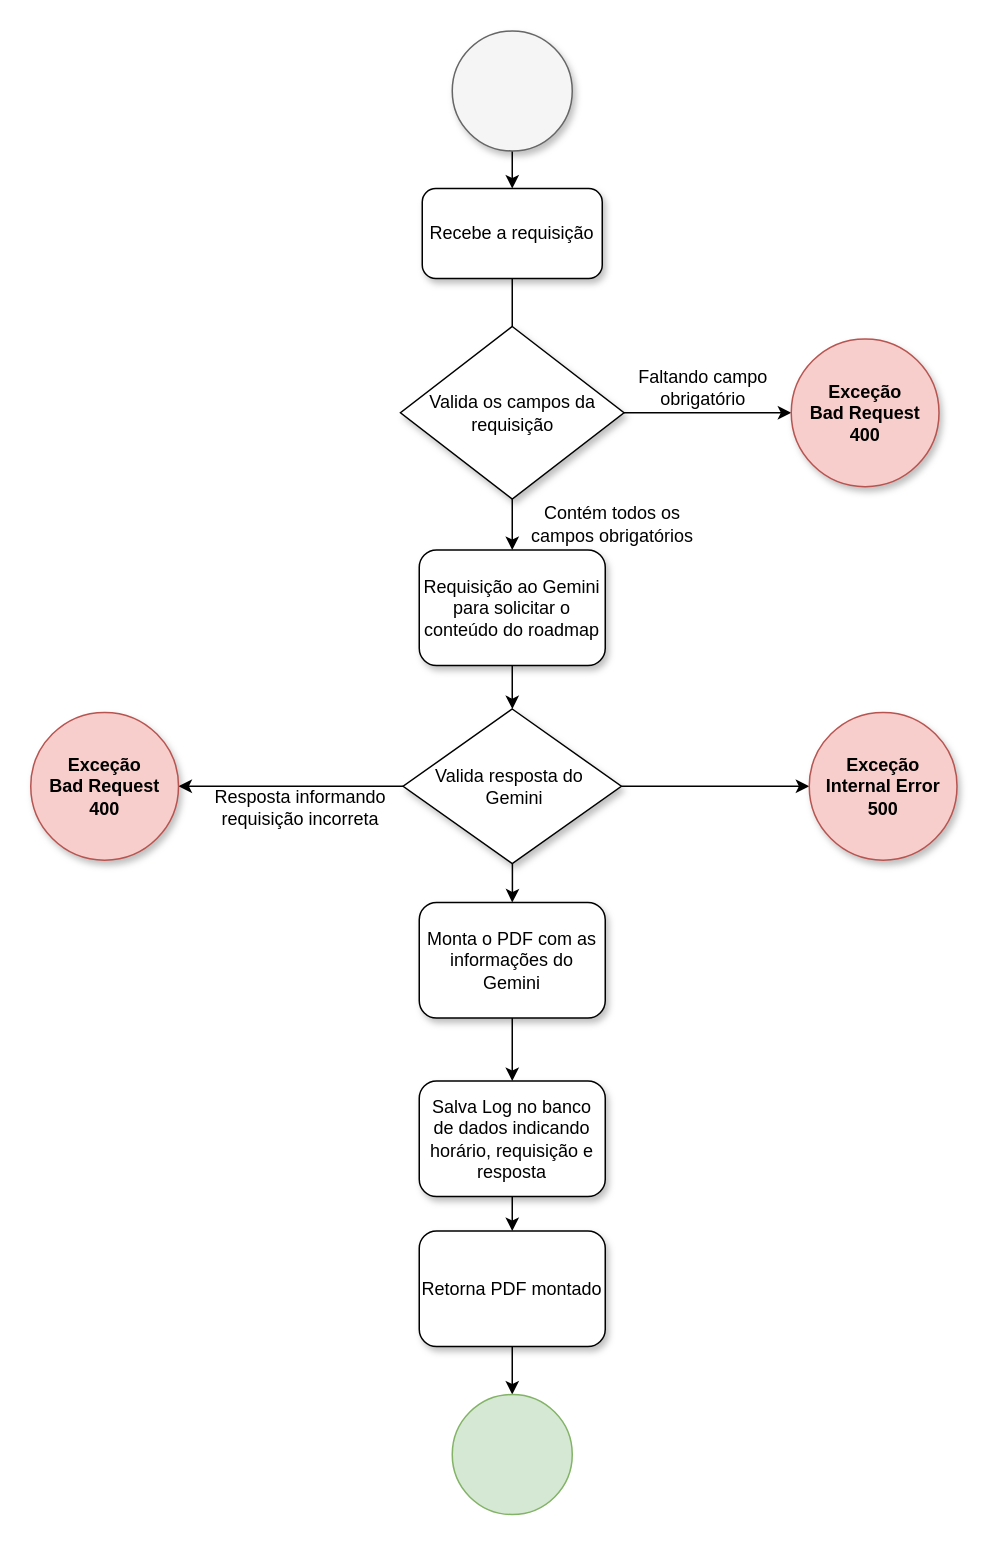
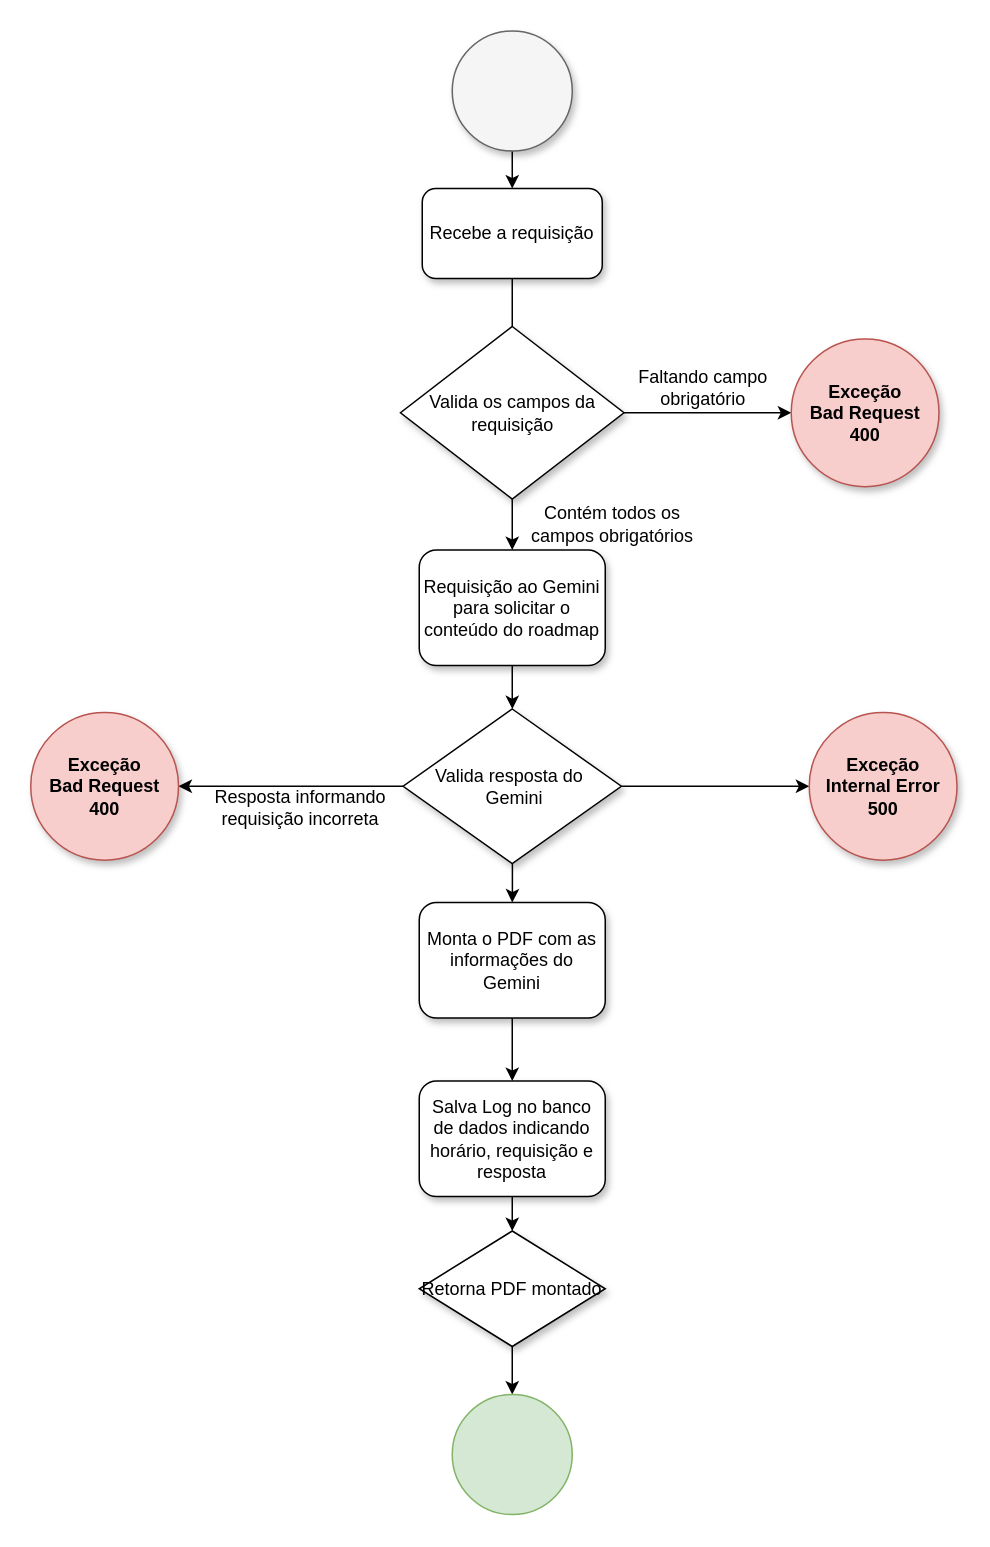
node "Retorna PDF montado": shape rounded rectangle -> diamond
